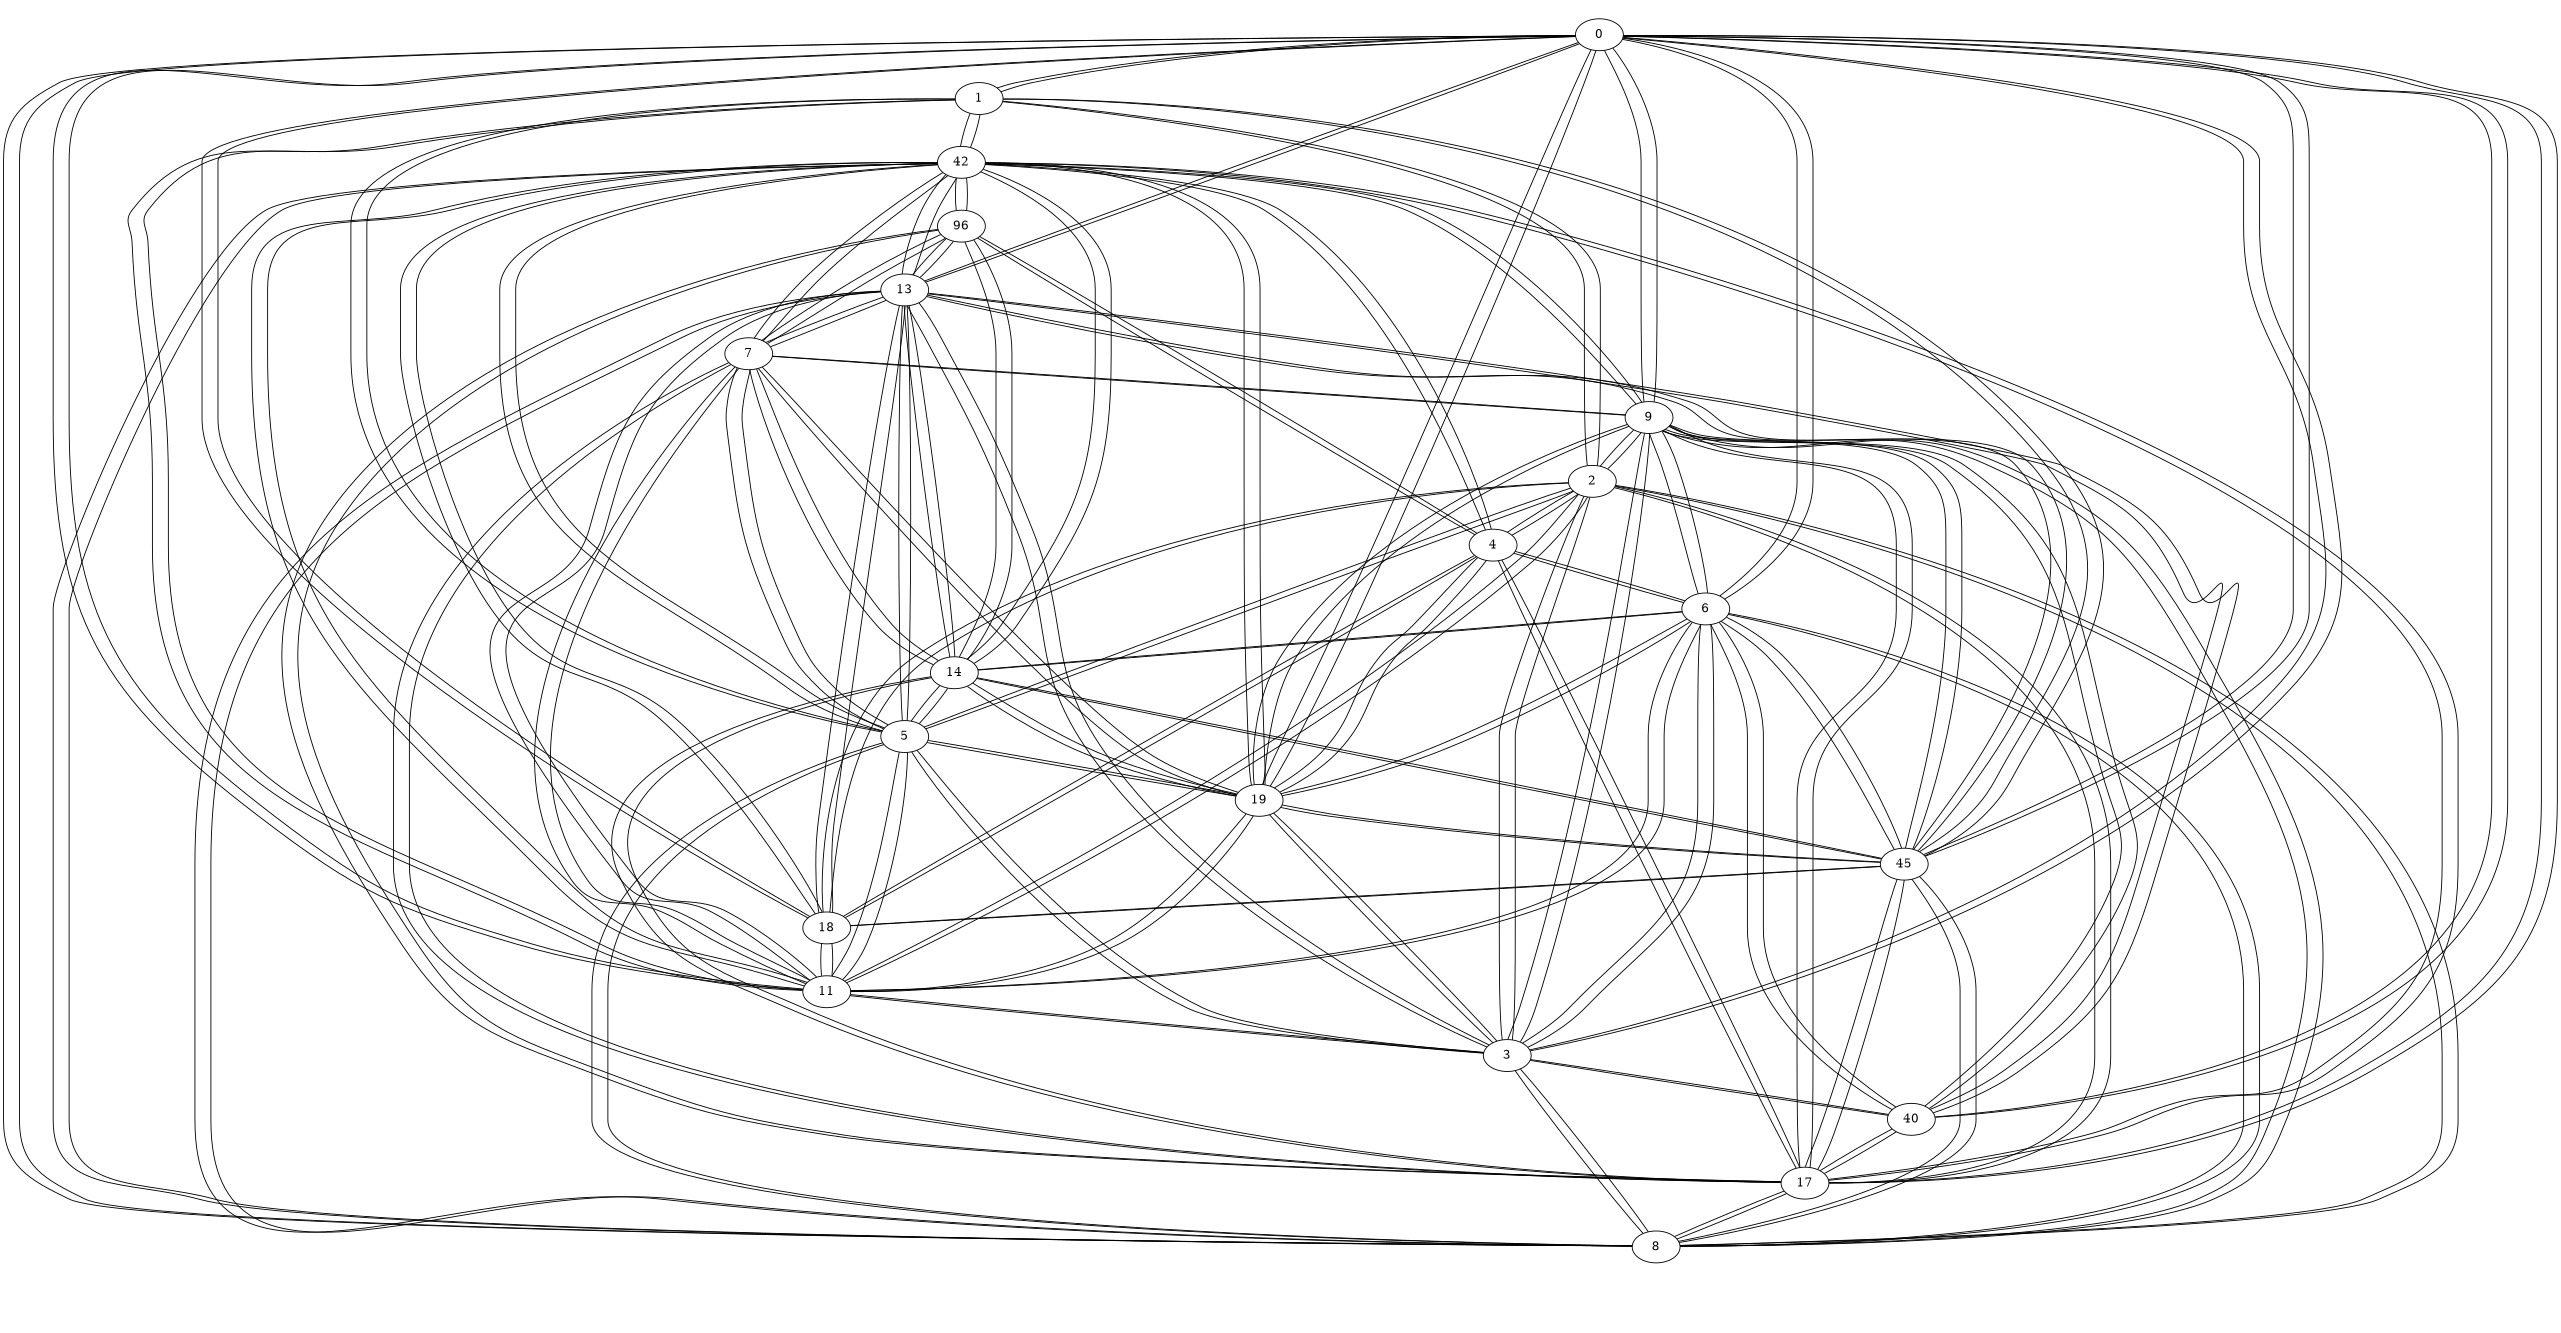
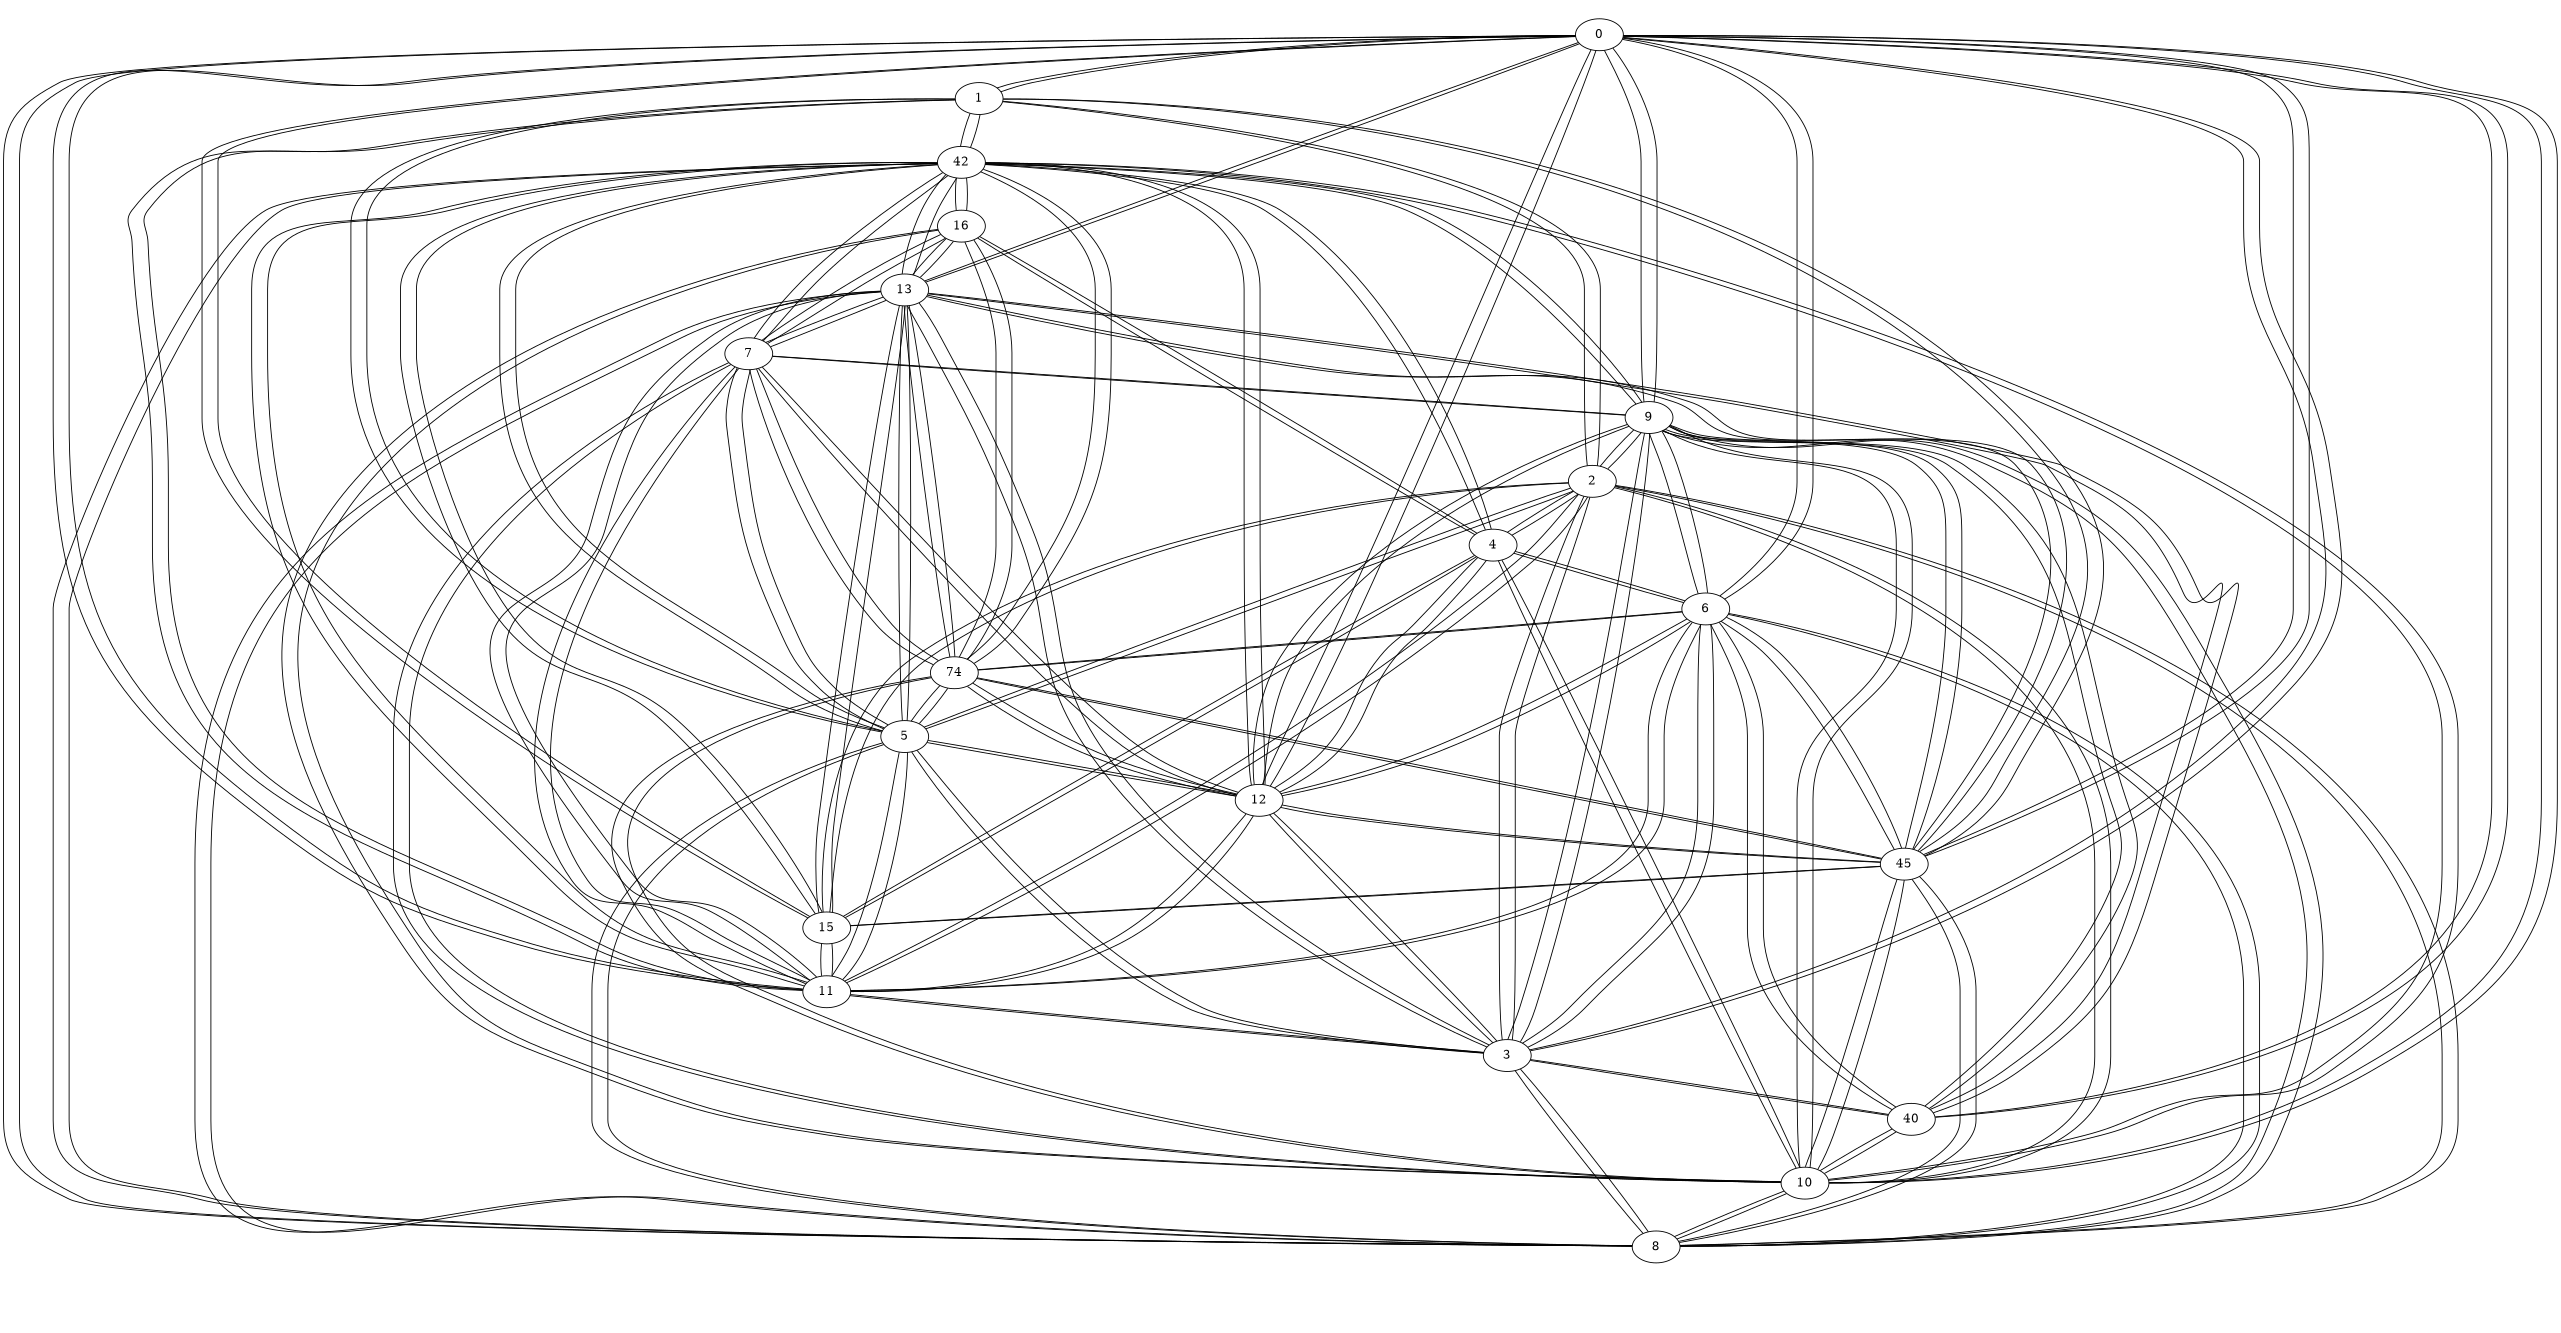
node "96": label "96" -> "16"
node "14": label "14" -> "74"
node "19": label "19" -> "12"
node "18": label "18" -> "15"
node "17": label "17" -> "10"
